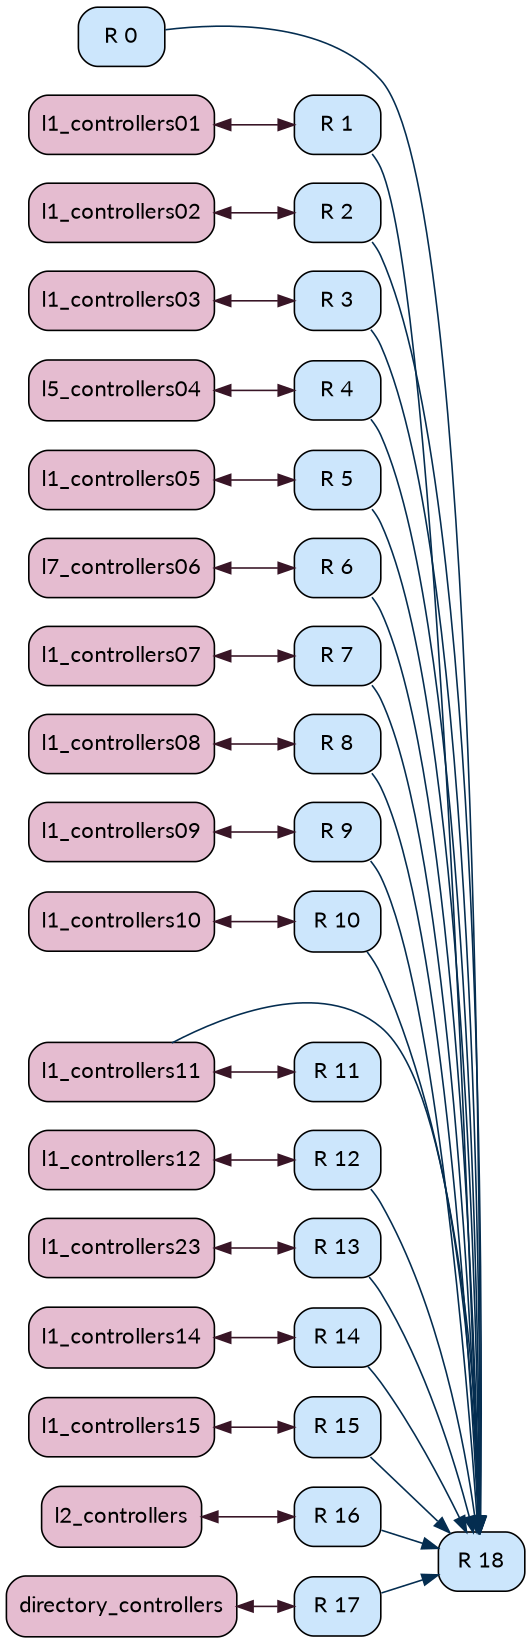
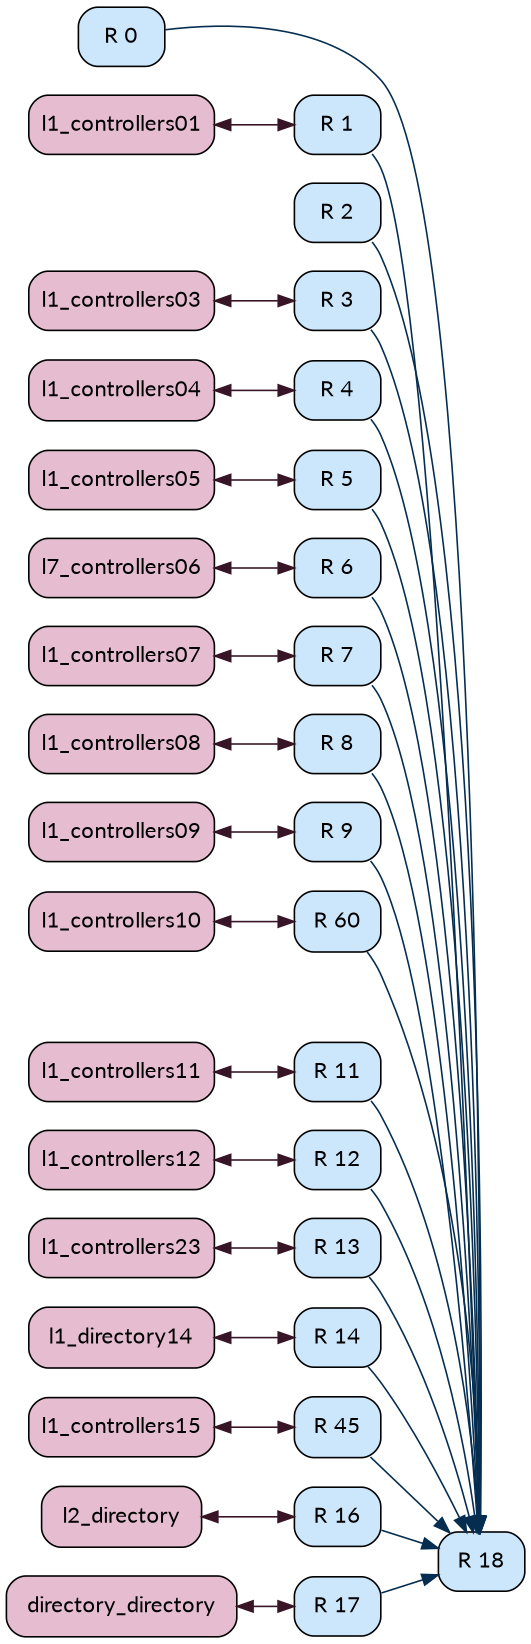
node "l1_controllers02": removed
node "l5_controllers04": label "l5_controllers04" -> "l1_controllers04"
node "R 10": label "R 10" -> "R 60"
edge "l1_controllers11" -- "R 18": now "R 11" -- "R 18"
node "l1_controllers14": label "l1_controllers14" -> "l1_directory14"
node "R 15": label "R 15" -> "R 45"
node "l2_controllers": label "l2_controllers" -> "l2_directory"
node "directory_controllers": label "directory_controllers" -> "directory_directory"
